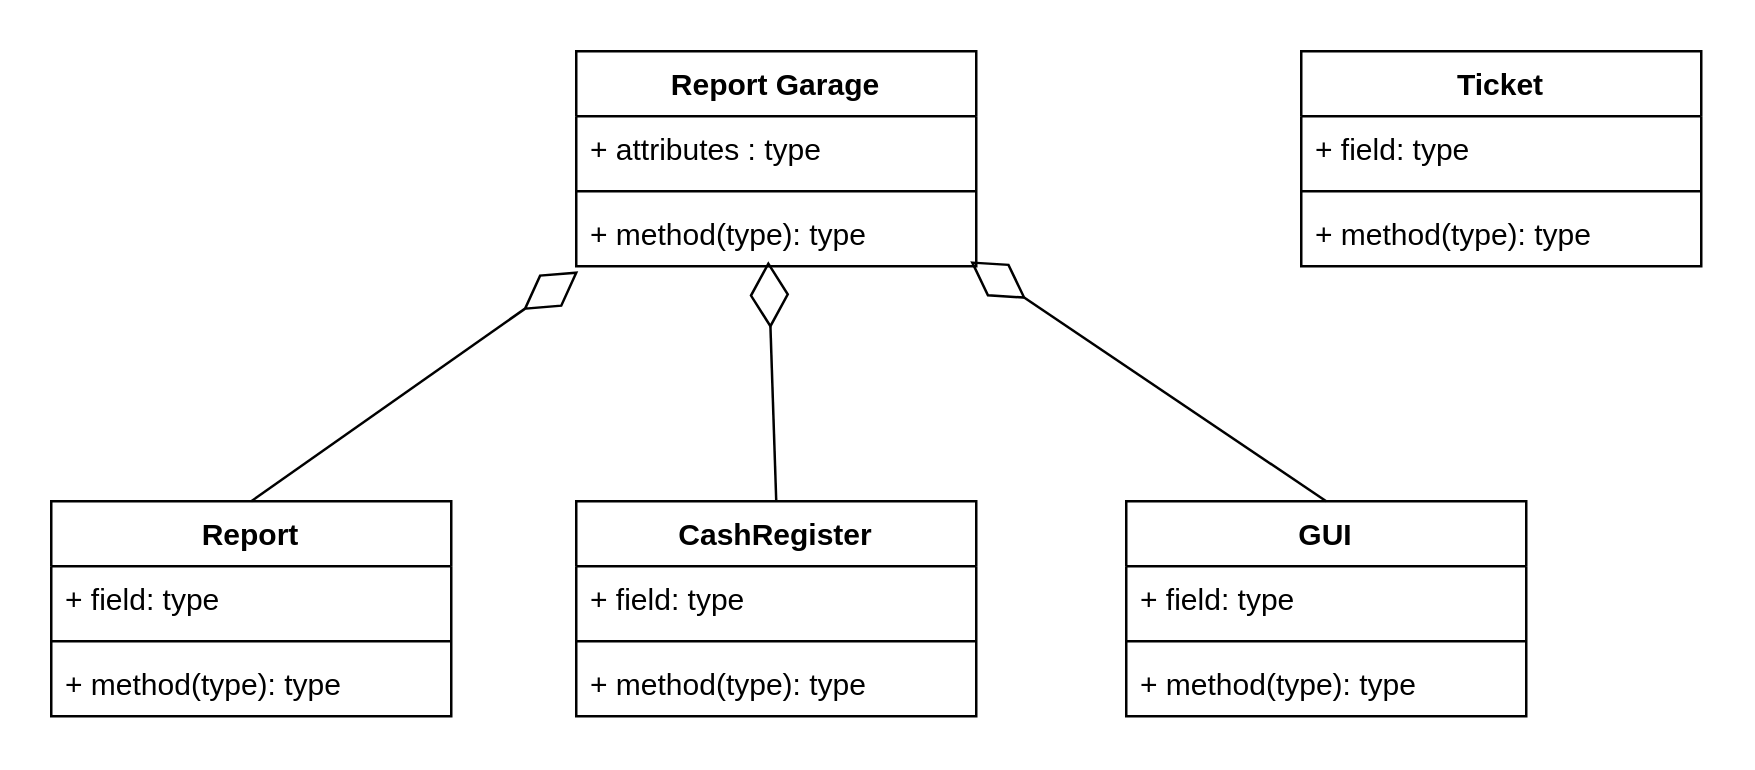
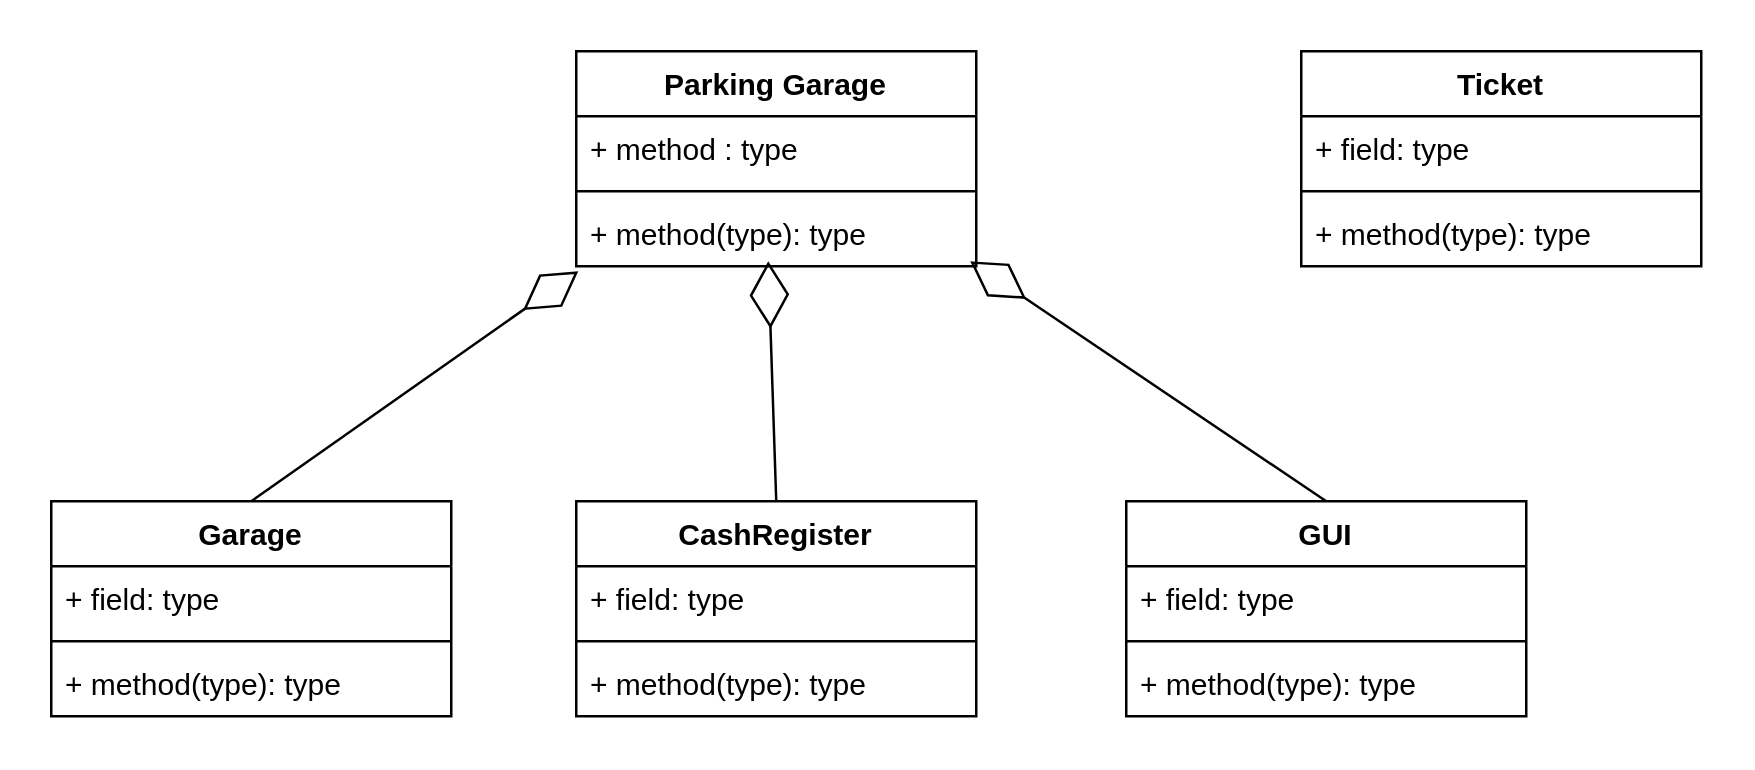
node "Report Garage": label "Report Garage" -> "Parking Garage"
node "+ attributes : type": label "+ attributes : type" -> "+ method : type"
node "Report": label "Report" -> "Garage"
